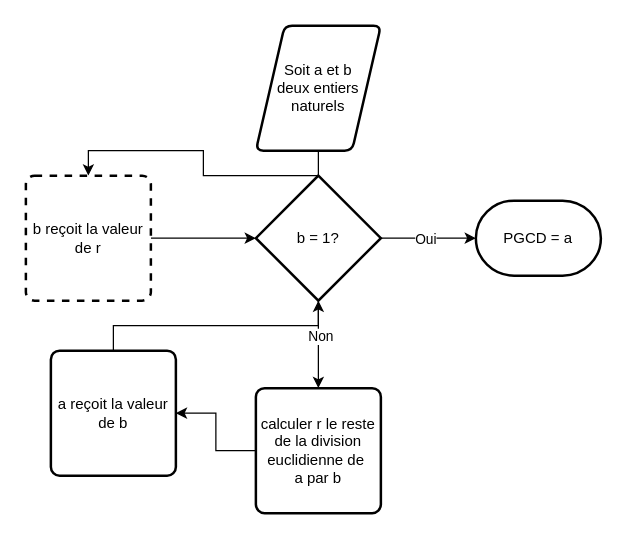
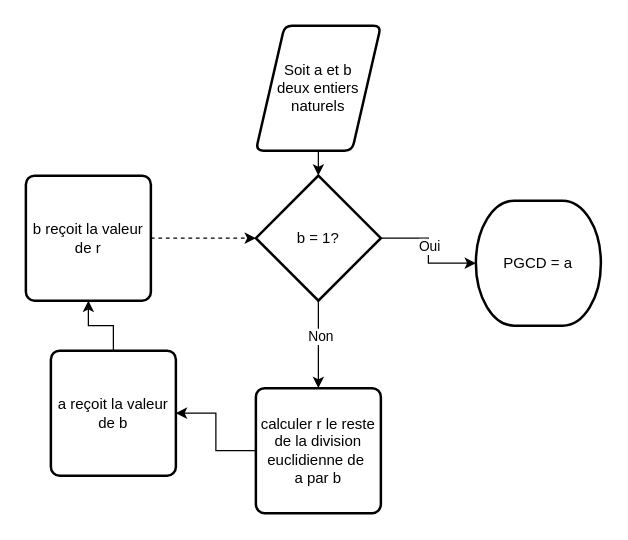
edge "Soit a et b deux entiers naturels" -> "b reçoit la valeur de r": now "Soit a et b deux entiers naturels" -> "b = 1?"
node "b reçoit la valeur de r": style dashed -> solid
edge "b reçoit la valeur de r" -> "b = 1?": style solid -> dashed
node "PGCD = a": size 125x75 -> 125x125
edge "a reçoit la valeur de b" -> "b = 1?": now "a reçoit la valeur de b" -> "b reçoit la valeur de r"
